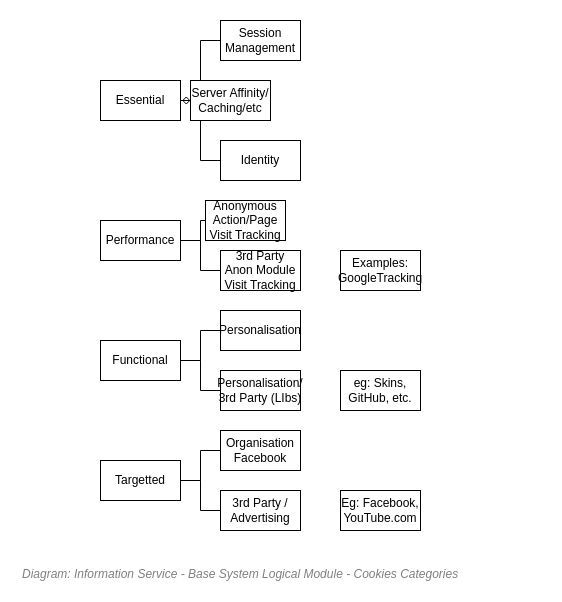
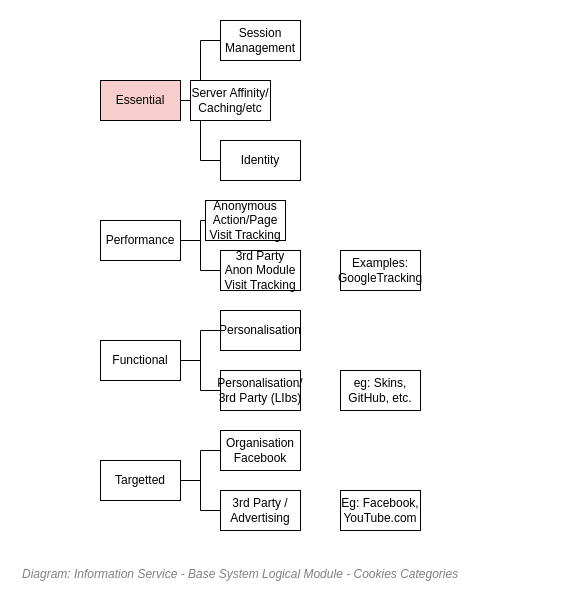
node "Essential": fillcolor #ffffff -> #f8cecc
edge "Essential" -> "Server Affinity/ Caching/etc": arrowhead diamond -> none
